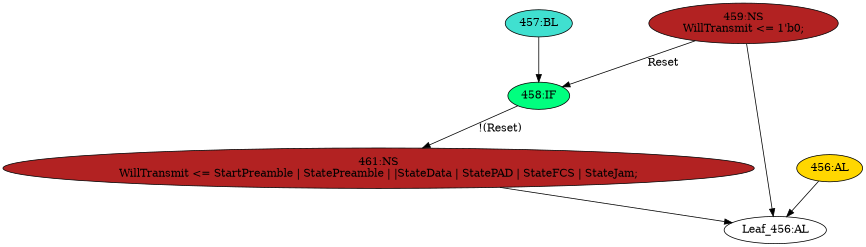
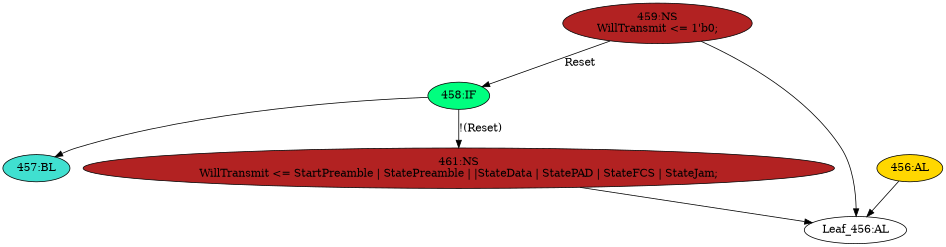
edge "457:BL" -> "458:IF": reversed
